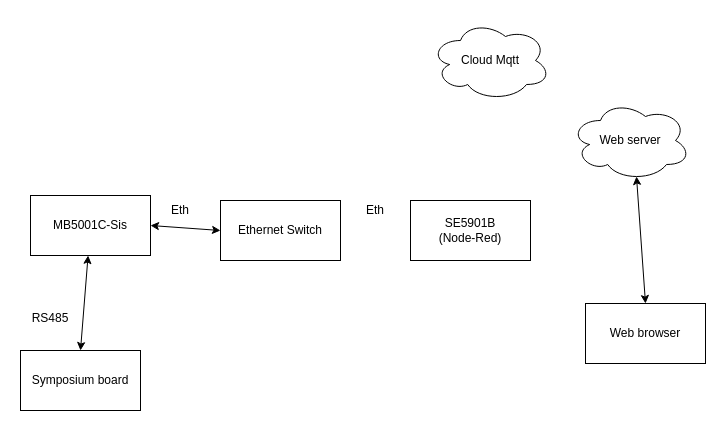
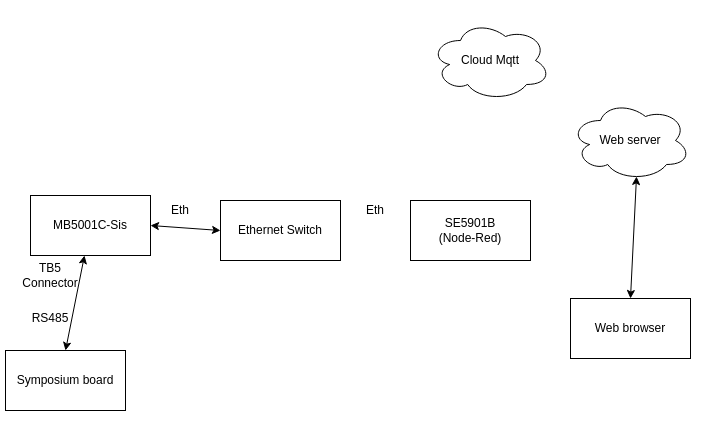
node "TB5 Connector": added
node "Web browser": moved (646, 334) -> (631, 329)
node "Symposium board": moved (81, 381) -> (66, 381)
